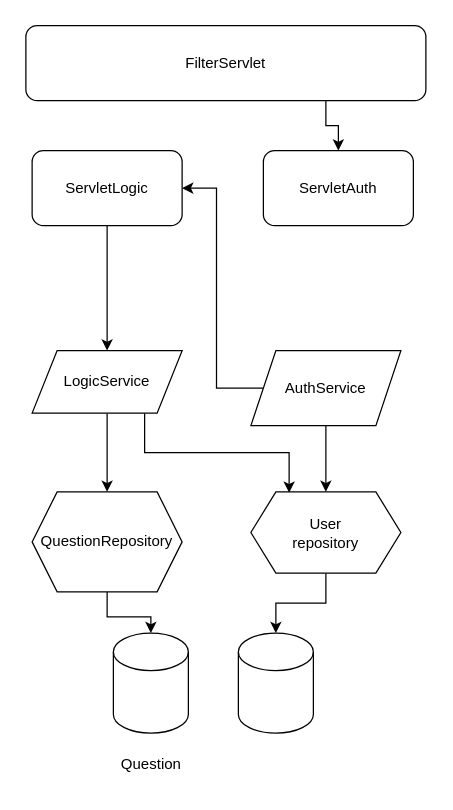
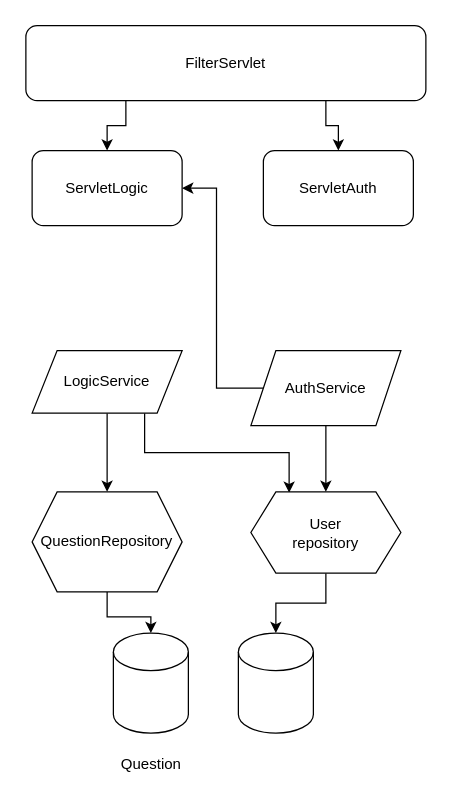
edge "FilterServlet" -> "ServletLogic": added
edge "ServletLogic" -> "LogicService": removed
